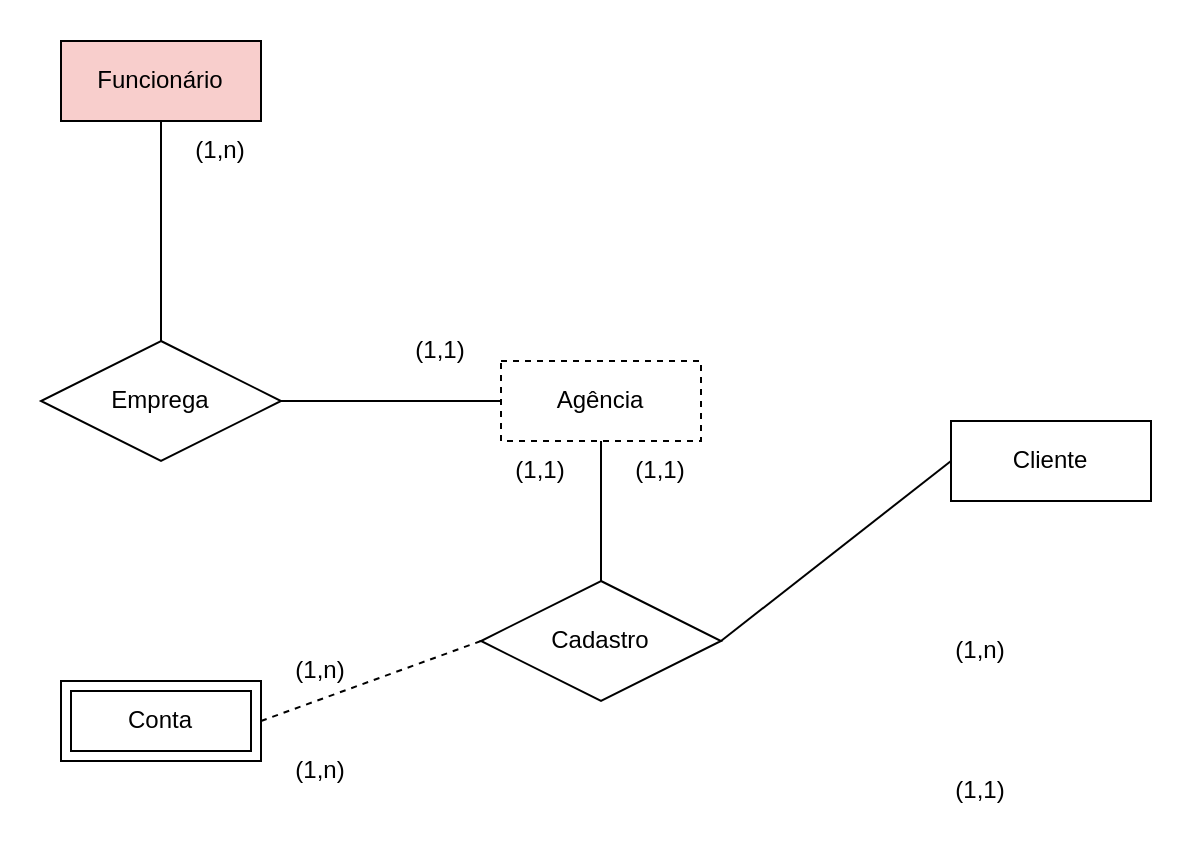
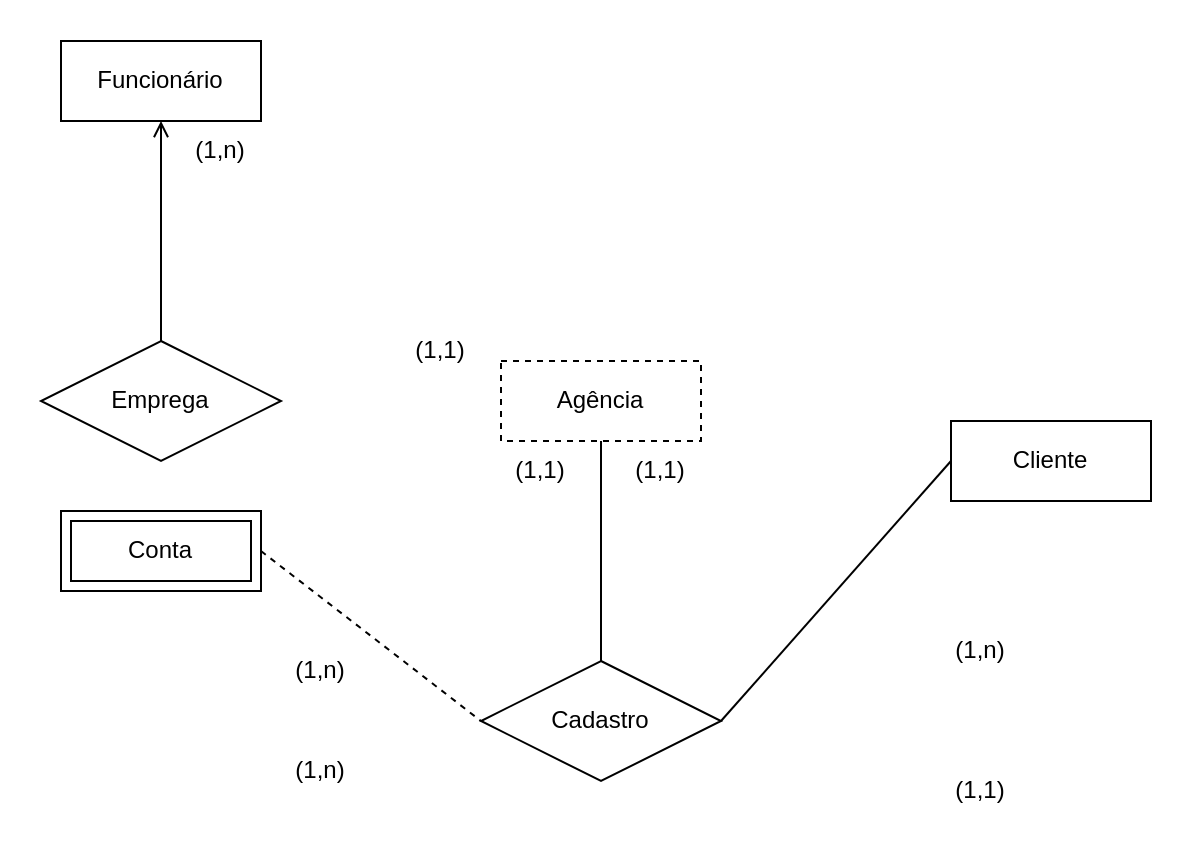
node "Funcionário": fillcolor #f8cecc -> #ffffff
edge "Funcionário" -- "Emprega": arrowhead none -> open
edge "Emprega" -- "Agência": removed
node "Cadastro": moved (601, 641) -> (601, 721)
node "Conta": moved (161, 721) -> (161, 551)
